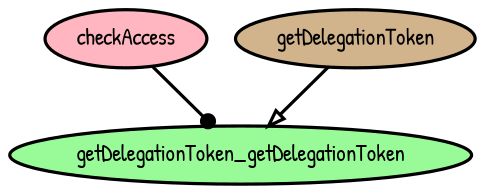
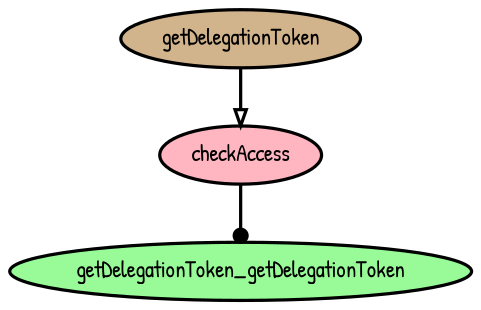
edge "getDelegationToken" -> "getDelegationToken_getDelegationToken": now "getDelegationToken" -> "checkAccess"
